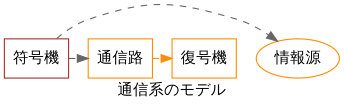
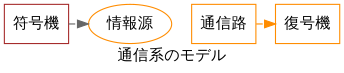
edge "符号機" -> "通信路": removed
